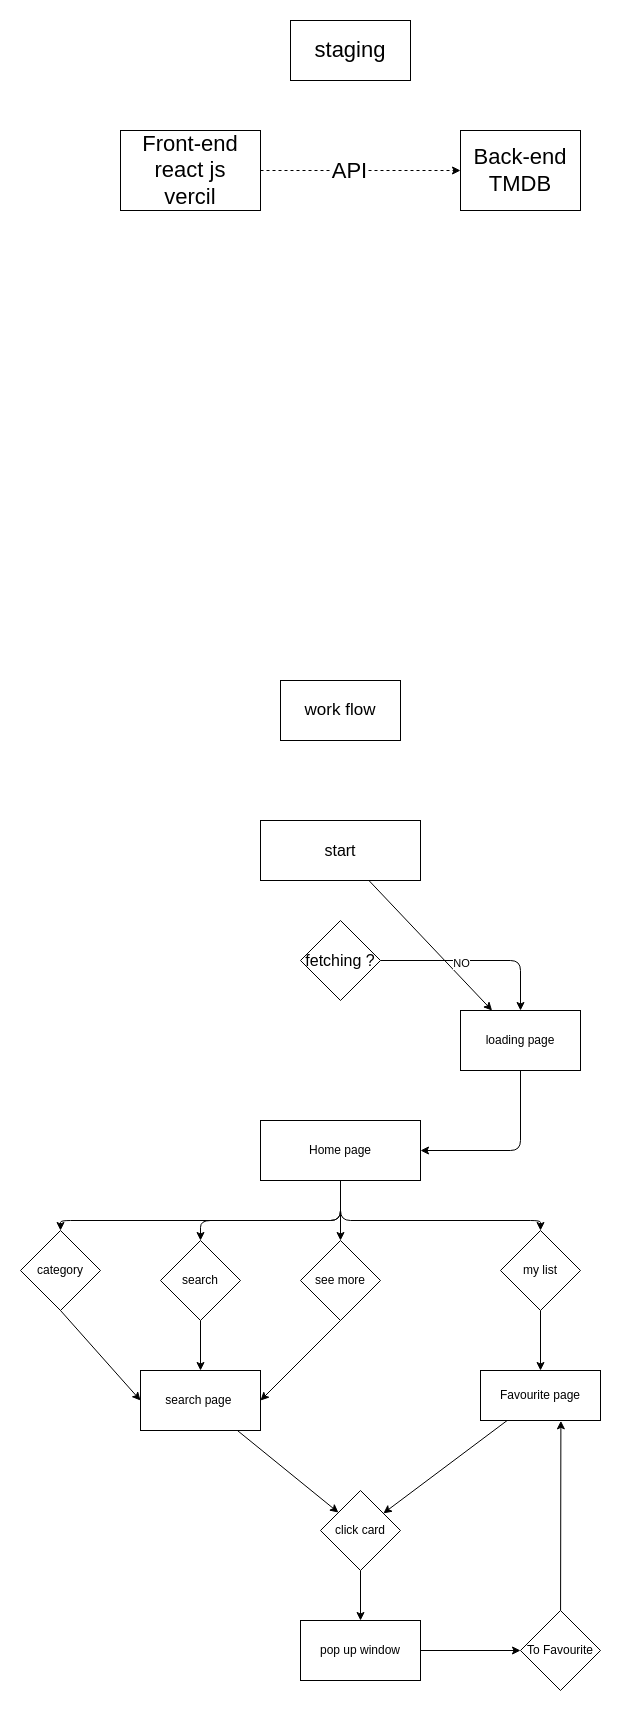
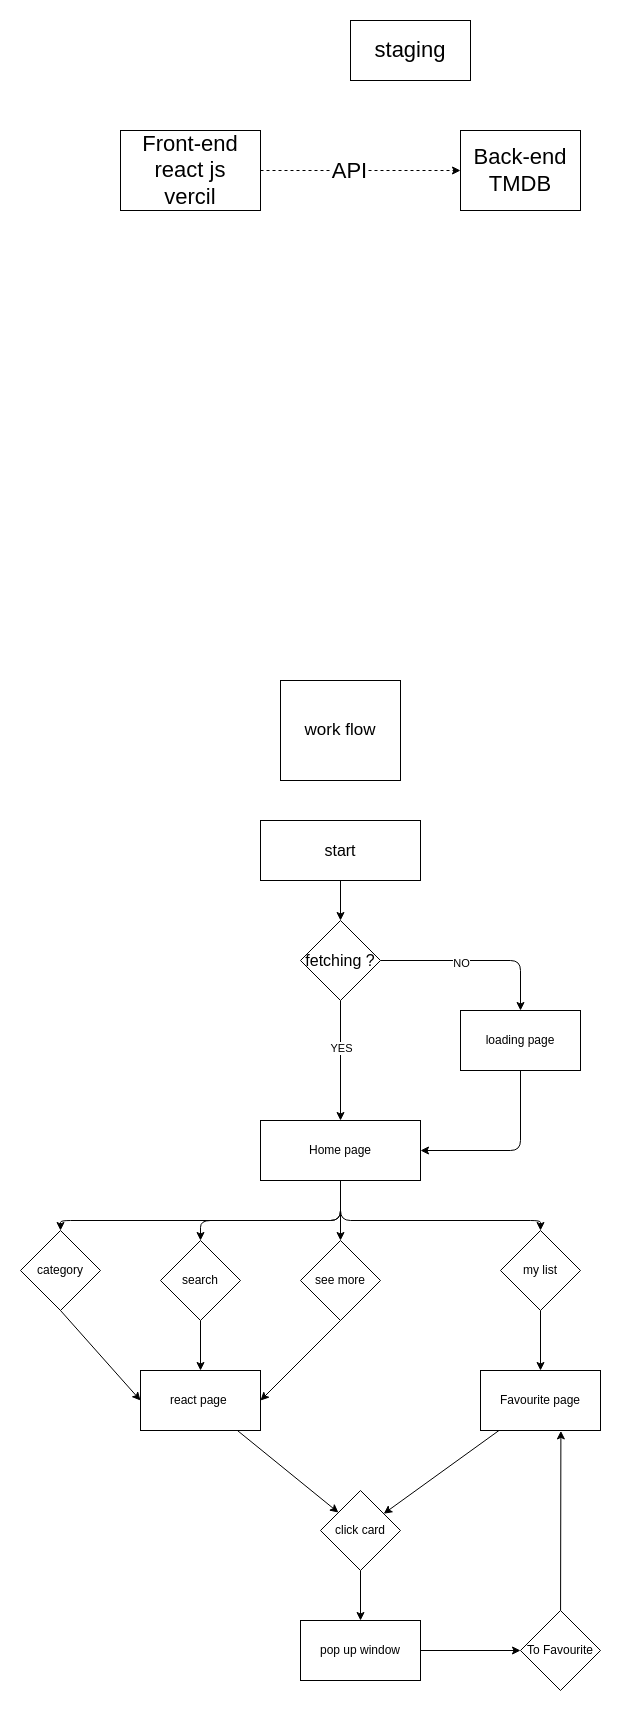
node "staging": moved (351, 51) -> (411, 51)
node "work flow": size 120x60 -> 120x100
edge "start" -> "loading page": now "start" -> "fetching ?"
edge "fetching ?" -> "Home page": added, label "YES"
node "Favourite page": size 120x50 -> 120x60
node "search page": label "search page" -> "react page"
